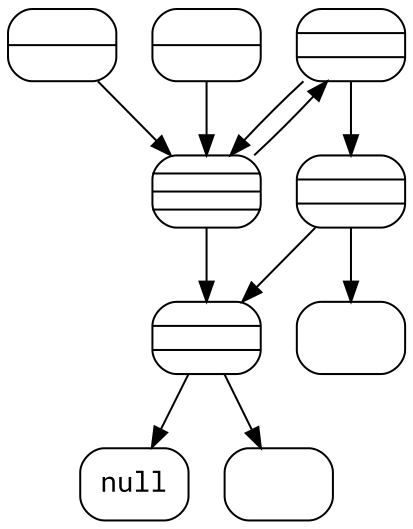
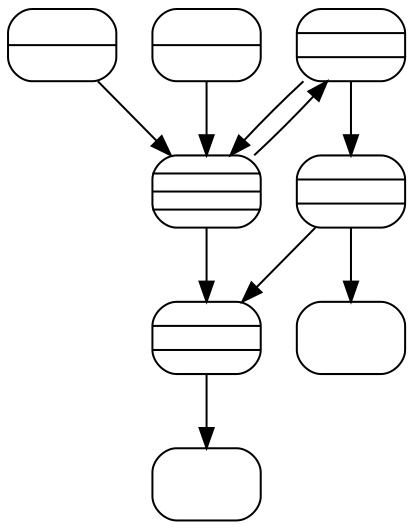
node "null": removed
